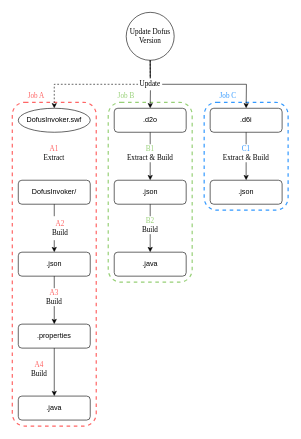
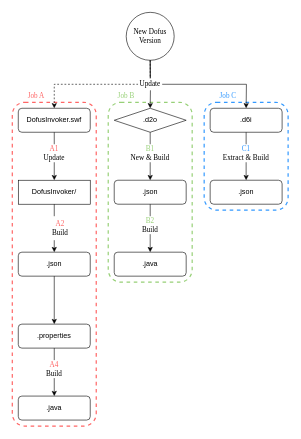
node "Update Dofus Version": label "Update Dofus Version" -> "New Dofus Version"
node "DofusInvoker.swf": shape ellipse -> rounded rectangle
node ".d2o": shape rounded rectangle -> diamond
node "A1 Extract": label "A1 Extract" -> "A1 Update"
node "B1 Extract & Build": label "B1 Extract & Build" -> "B1 New & Build"
edge "DofusInvoker.swf" -> "DofusInvoker/": added
node "DofusInvoker/": shape rounded rectangle -> rectangle
node "A3 Build": removed
node "A4 Build": moved (39, 369) -> (54, 369)
